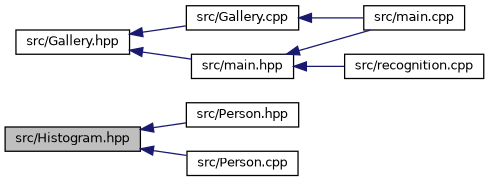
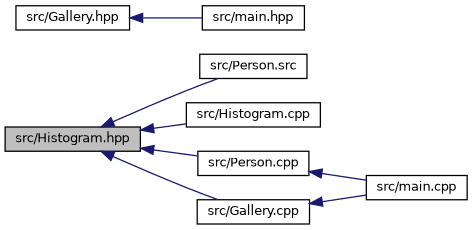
edge "src/Gallery.cpp" -> "src/Gallery.hpp": now "src/Gallery.cpp" -> "src/Histogram.hpp"
edge "src/main.cpp" -> "src/main.hpp": now "src/main.cpp" -> "src/Person.cpp"
node "src/recognition.cpp": removed
node "src/Person.hpp": label "src/Person.hpp" -> "src/Person.src"
node "src/Histogram.cpp": added
